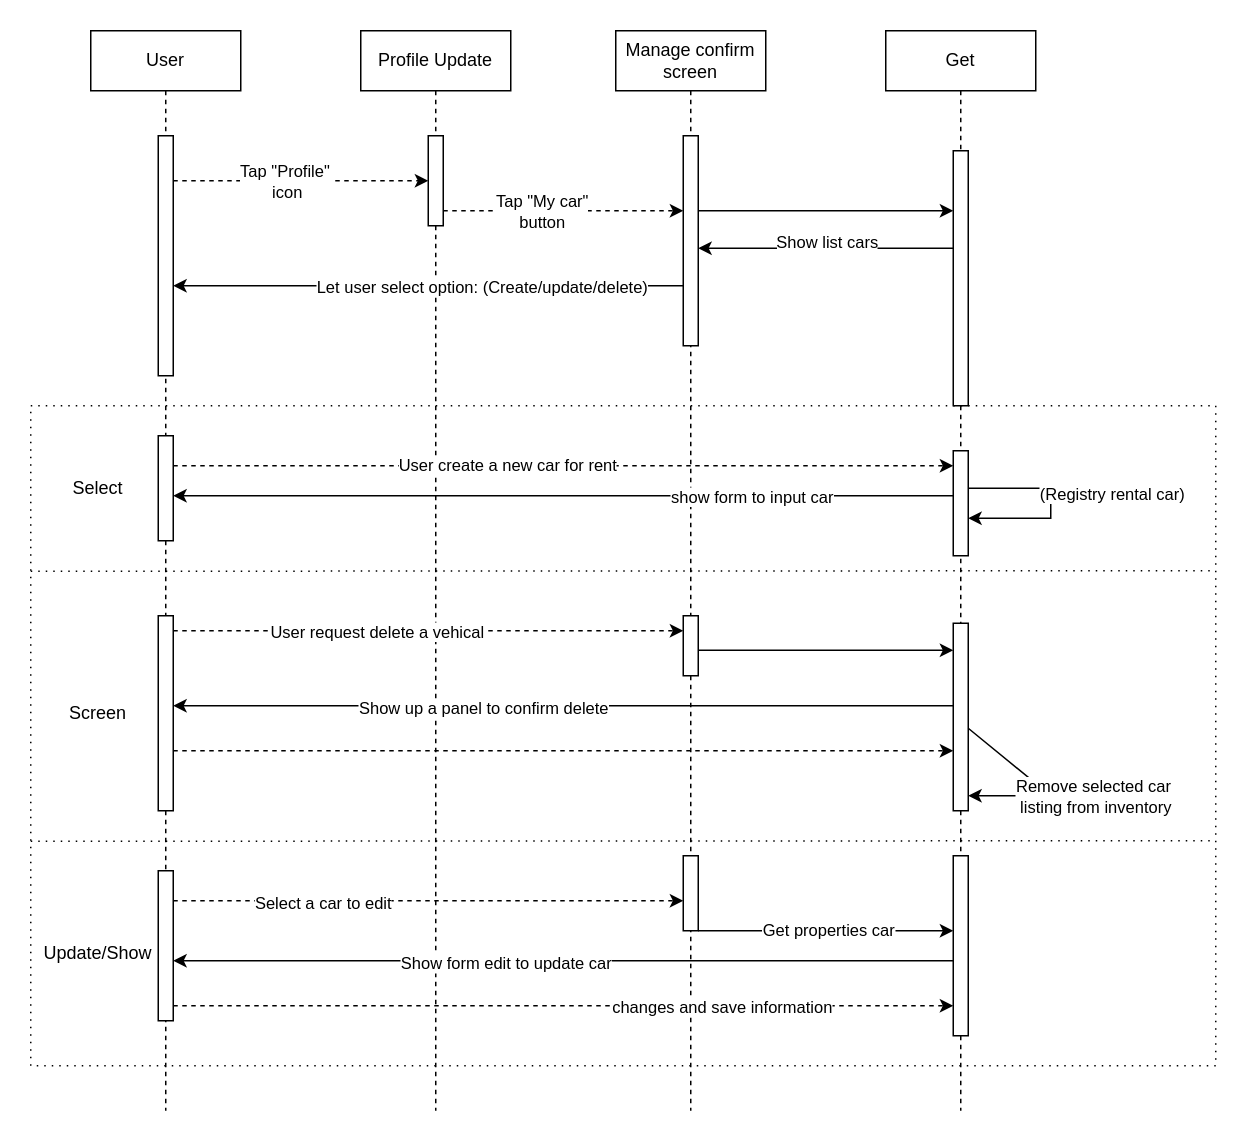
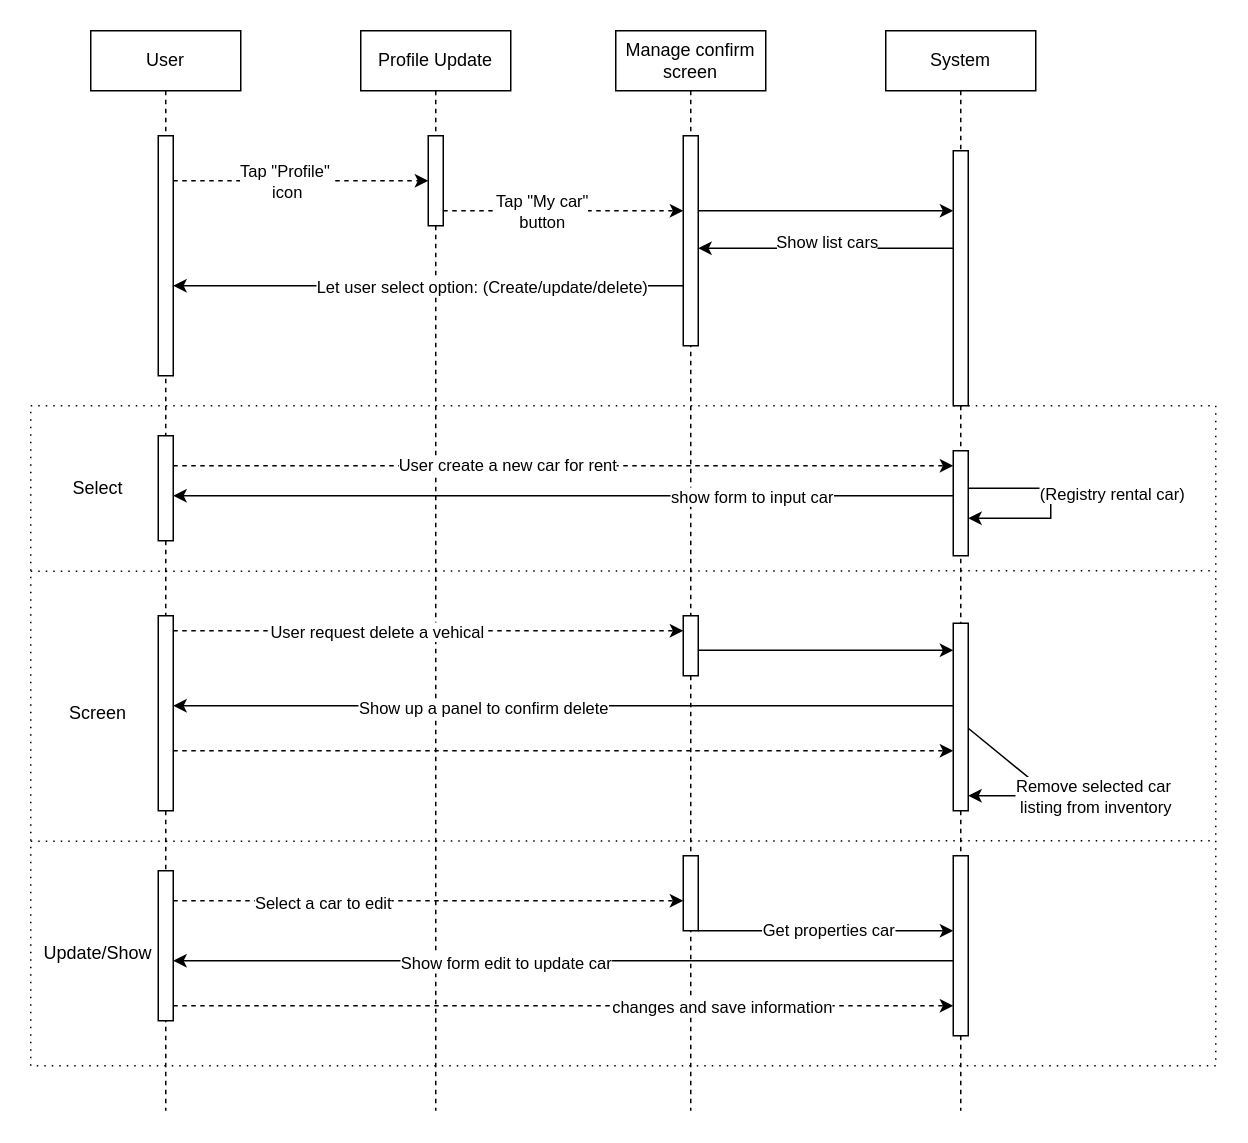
node "Get": label "Get" -> "System"
